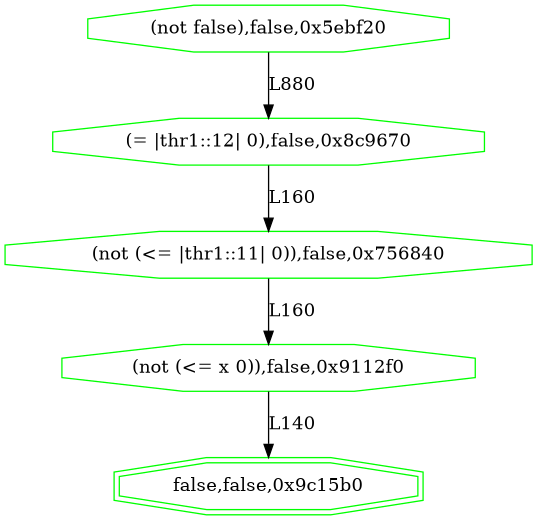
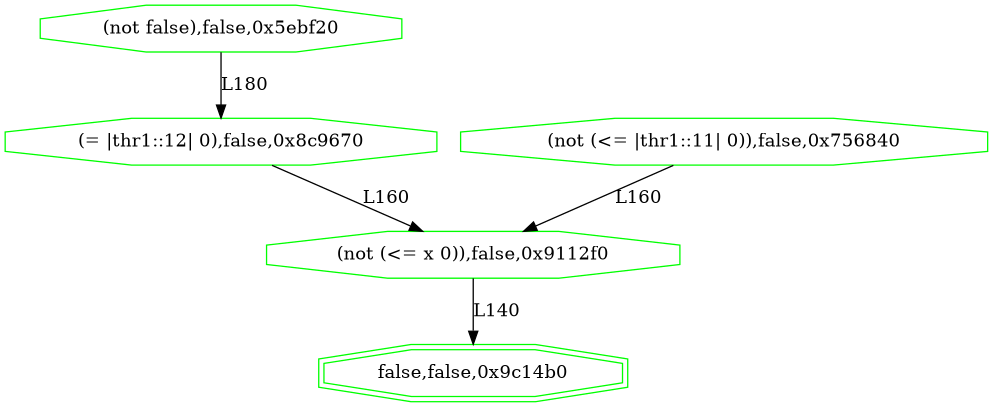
edge "(not false),false,0x5ebf20" -> "(= |thr1::12| 0),false,0x8c9670": label "L880" -> "L180"
edge "(= |thr1::12| 0),false,0x8c9670" -> "(not (<= |thr1::11| 0)),false,0x756840": now "(= |thr1::12| 0),false,0x8c9670" -> "(not (<= x 0)),false,0x9112f0"
node "false,false,0x9c15b0": label "false,false,0x9c15b0" -> "false,false,0x9c14b0"
